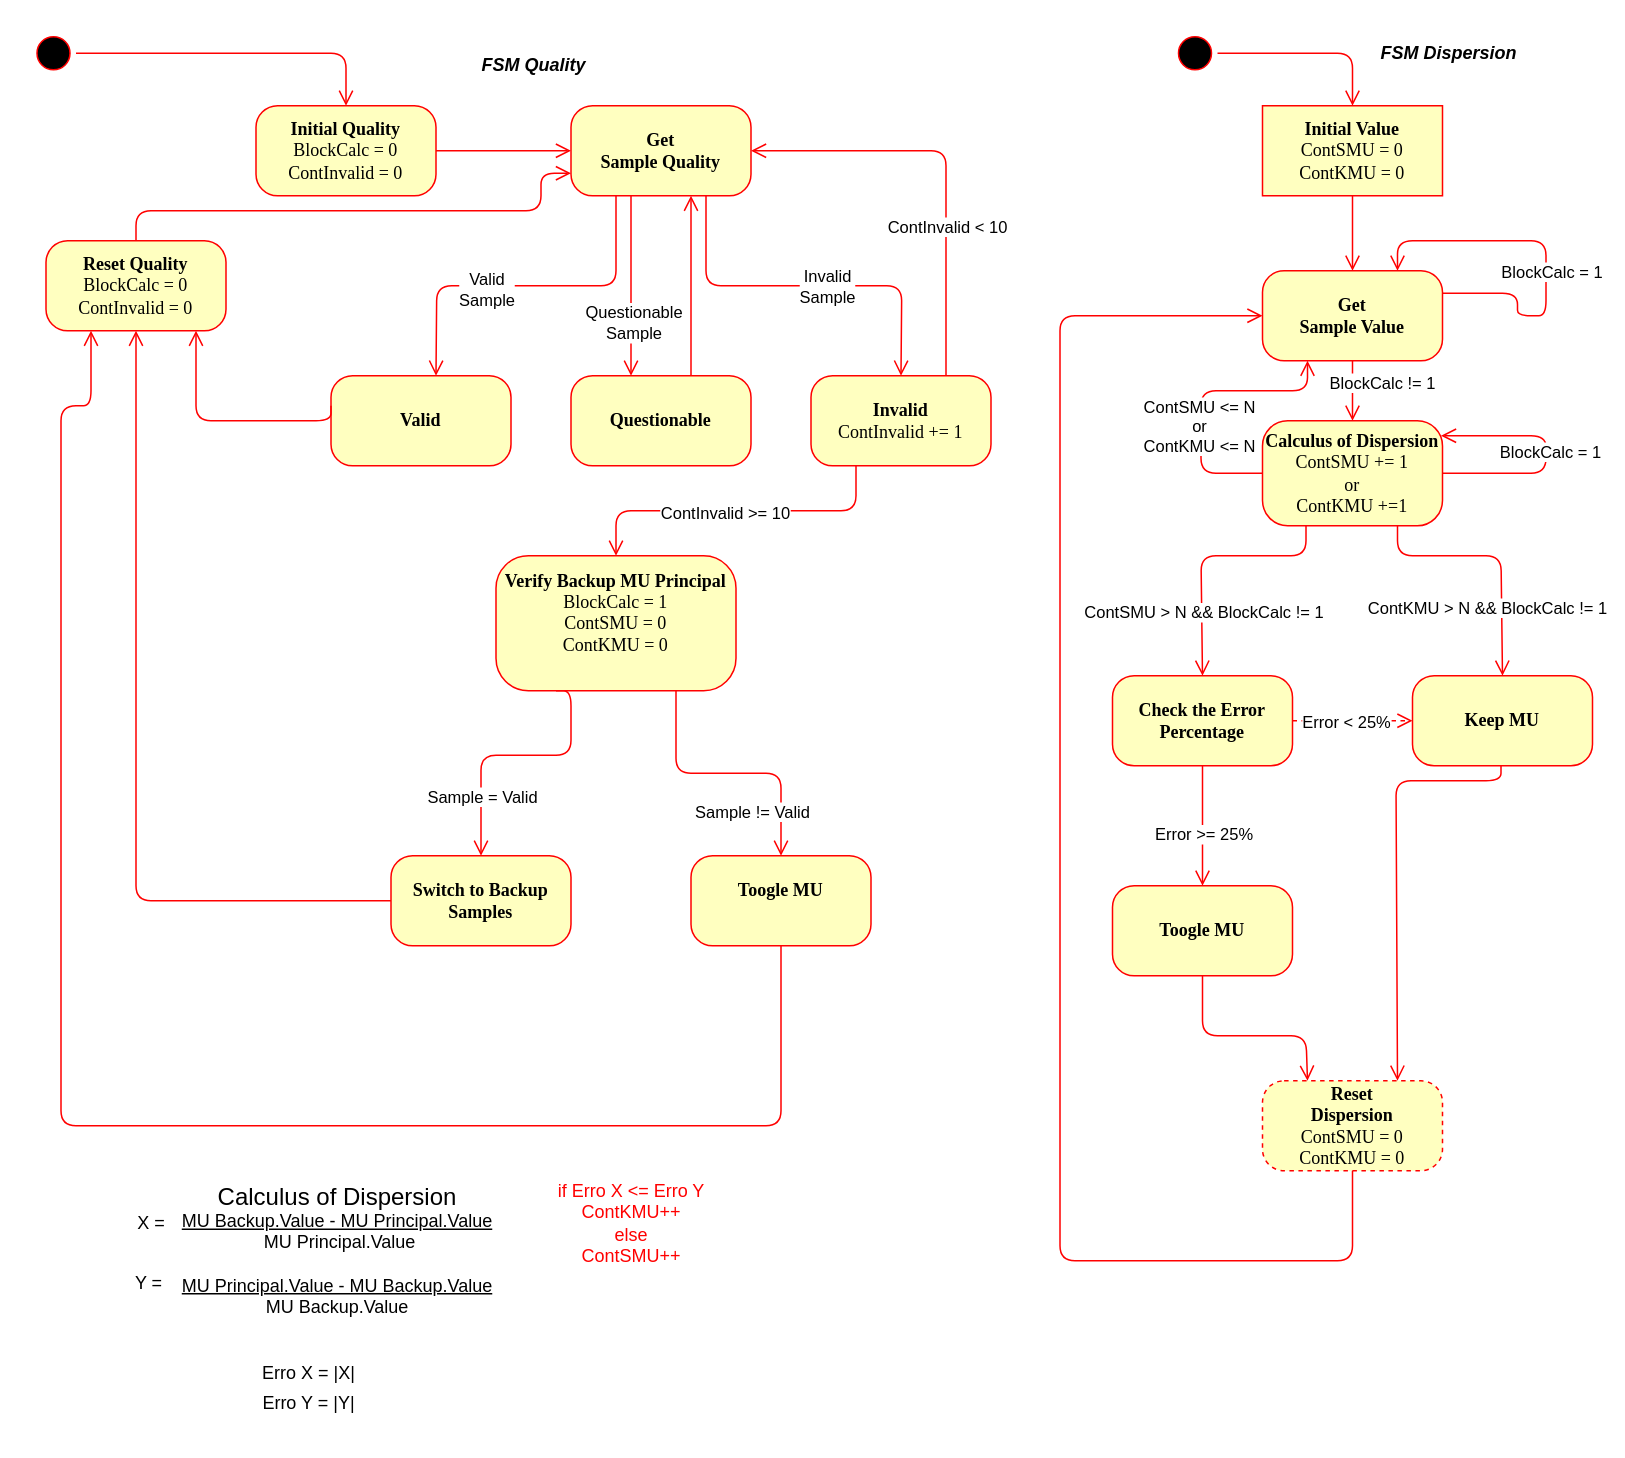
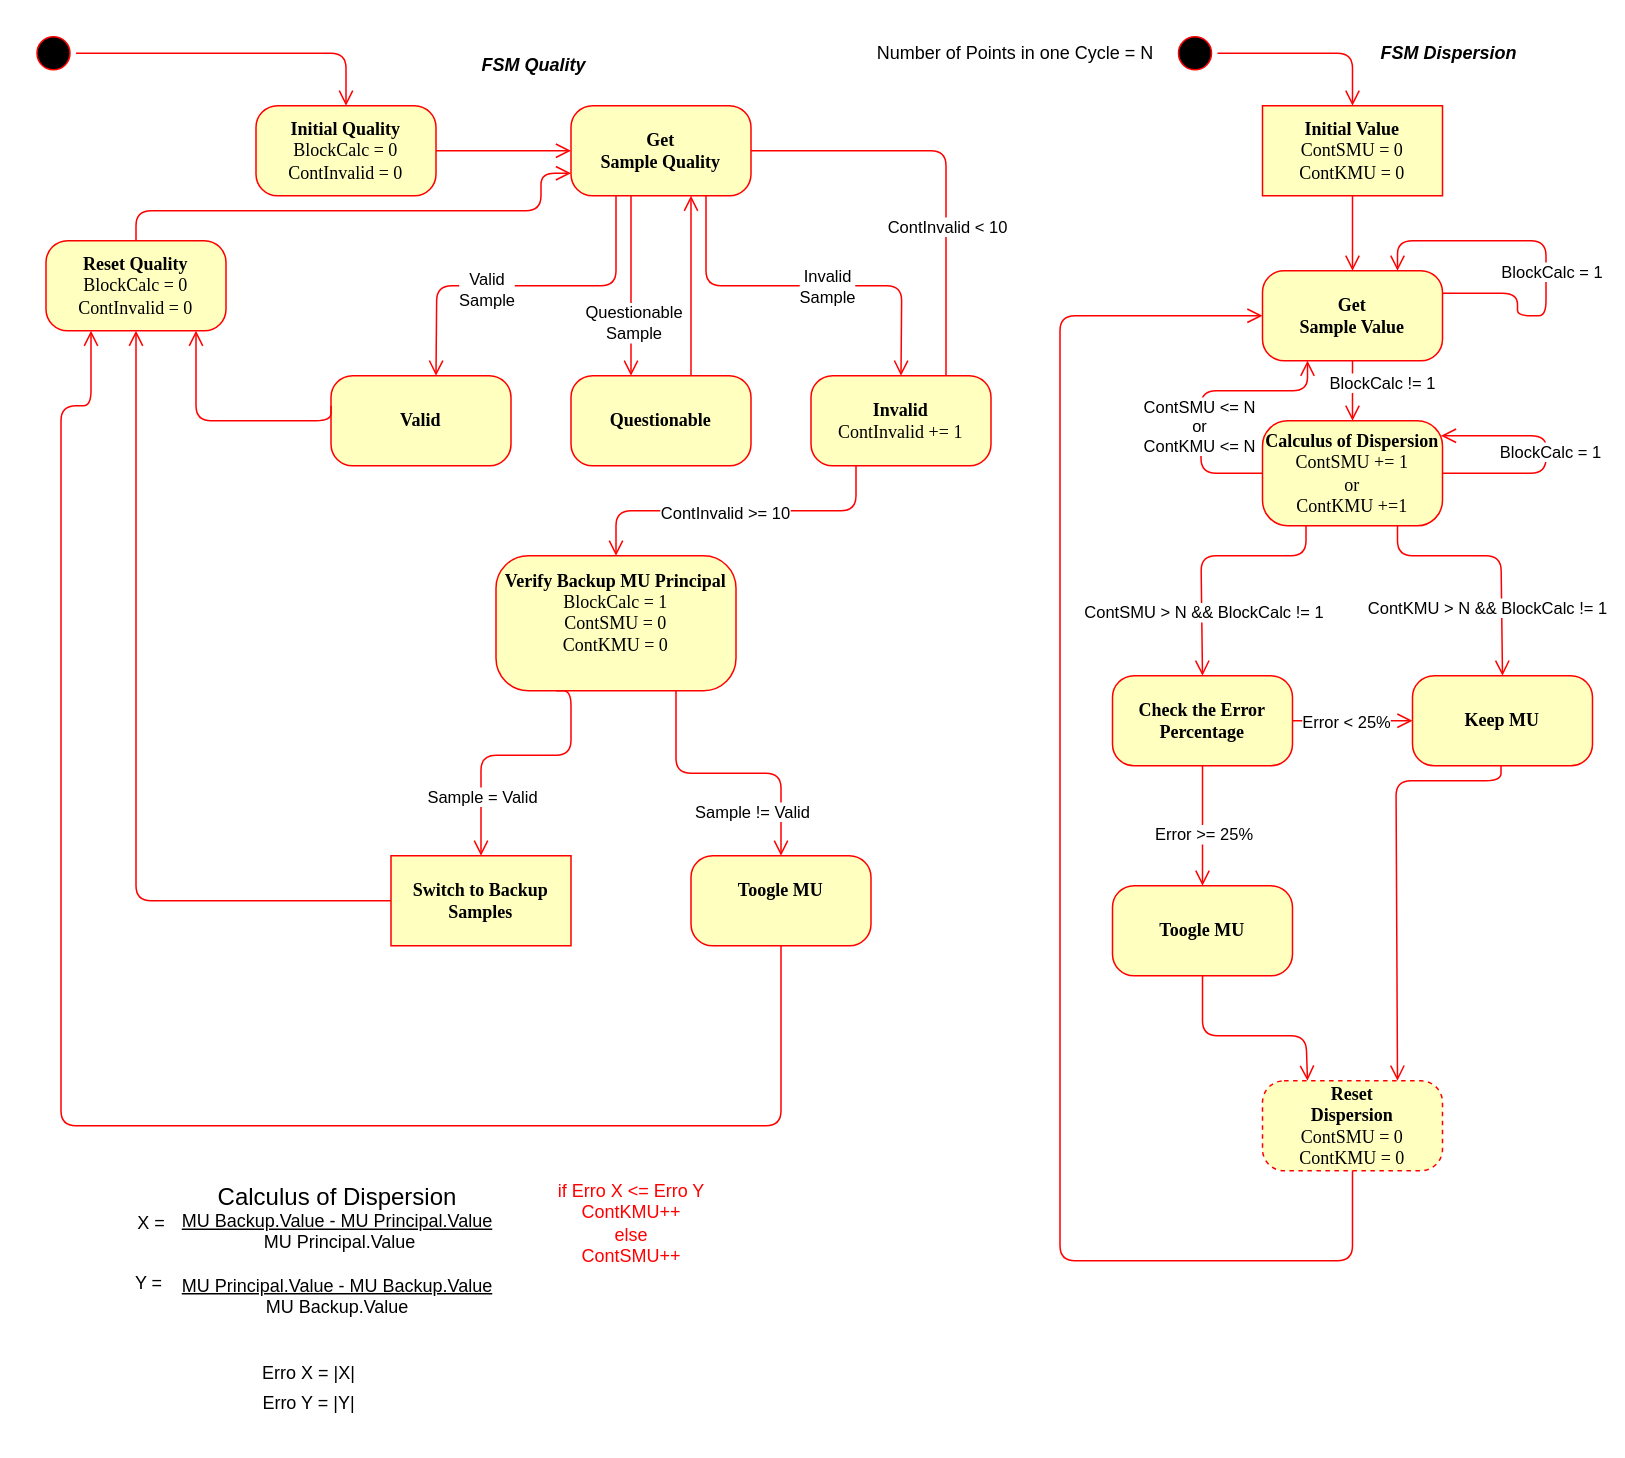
node "Number of Points in one Cycle = N": added
edge "Invalid ContInvalid += 1" -> "Get Sample Quality": arrowhead open -> none
edge "Check the Error Percentage" -> "Keep MU": style dashed -> solid
node "Switch to Backup Samples": shape rounded rectangle -> rectangle
